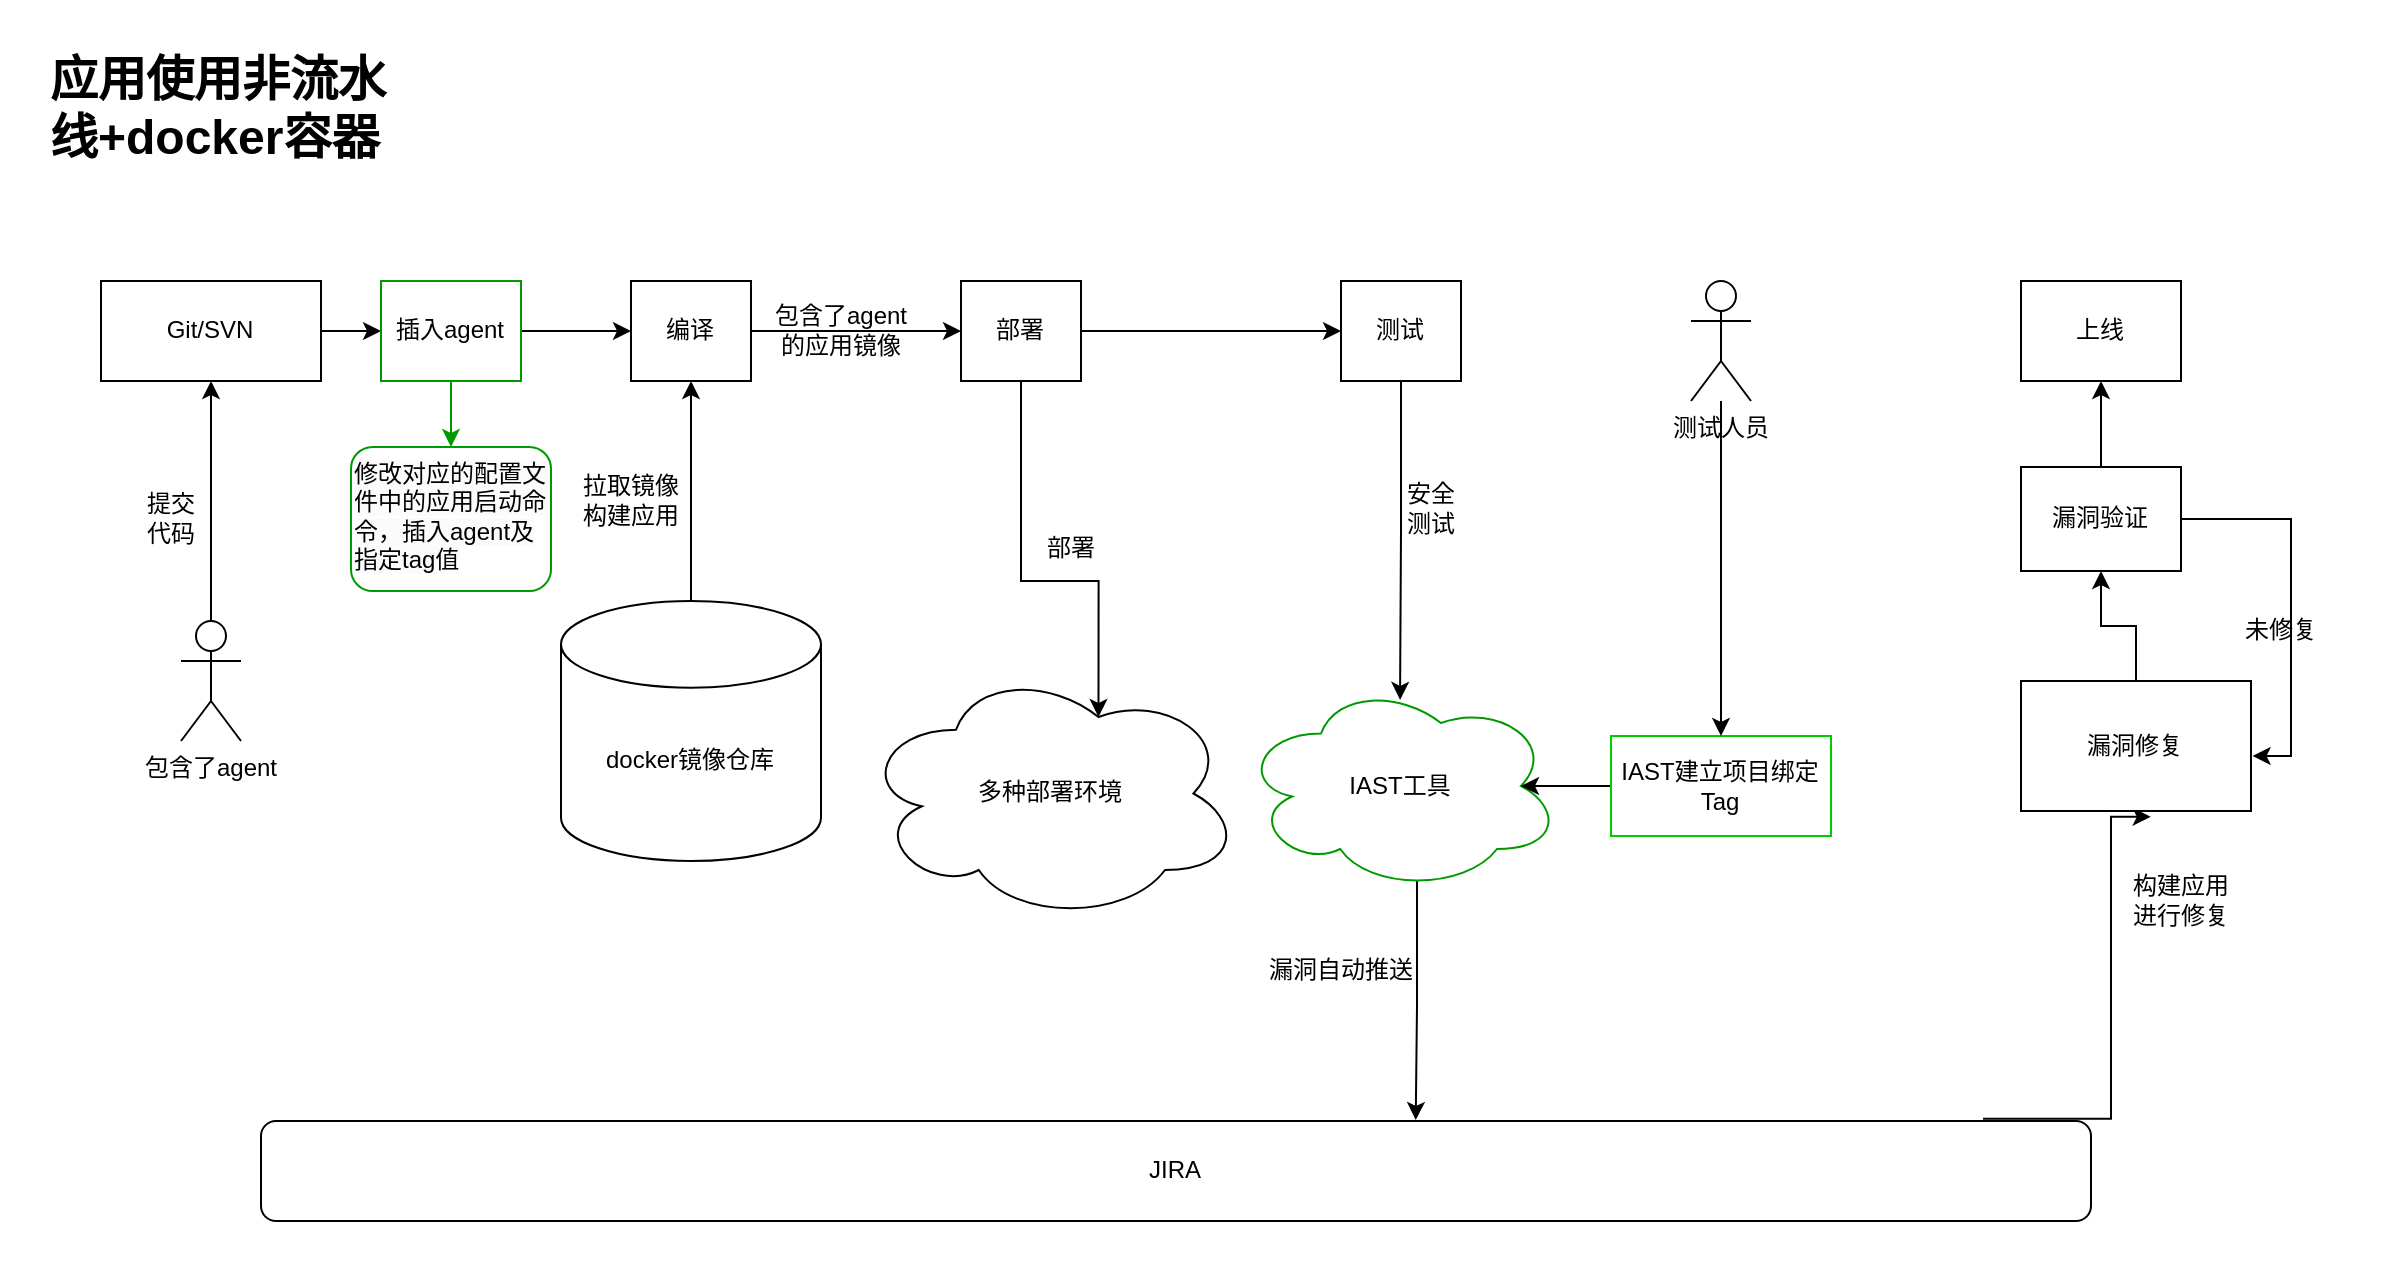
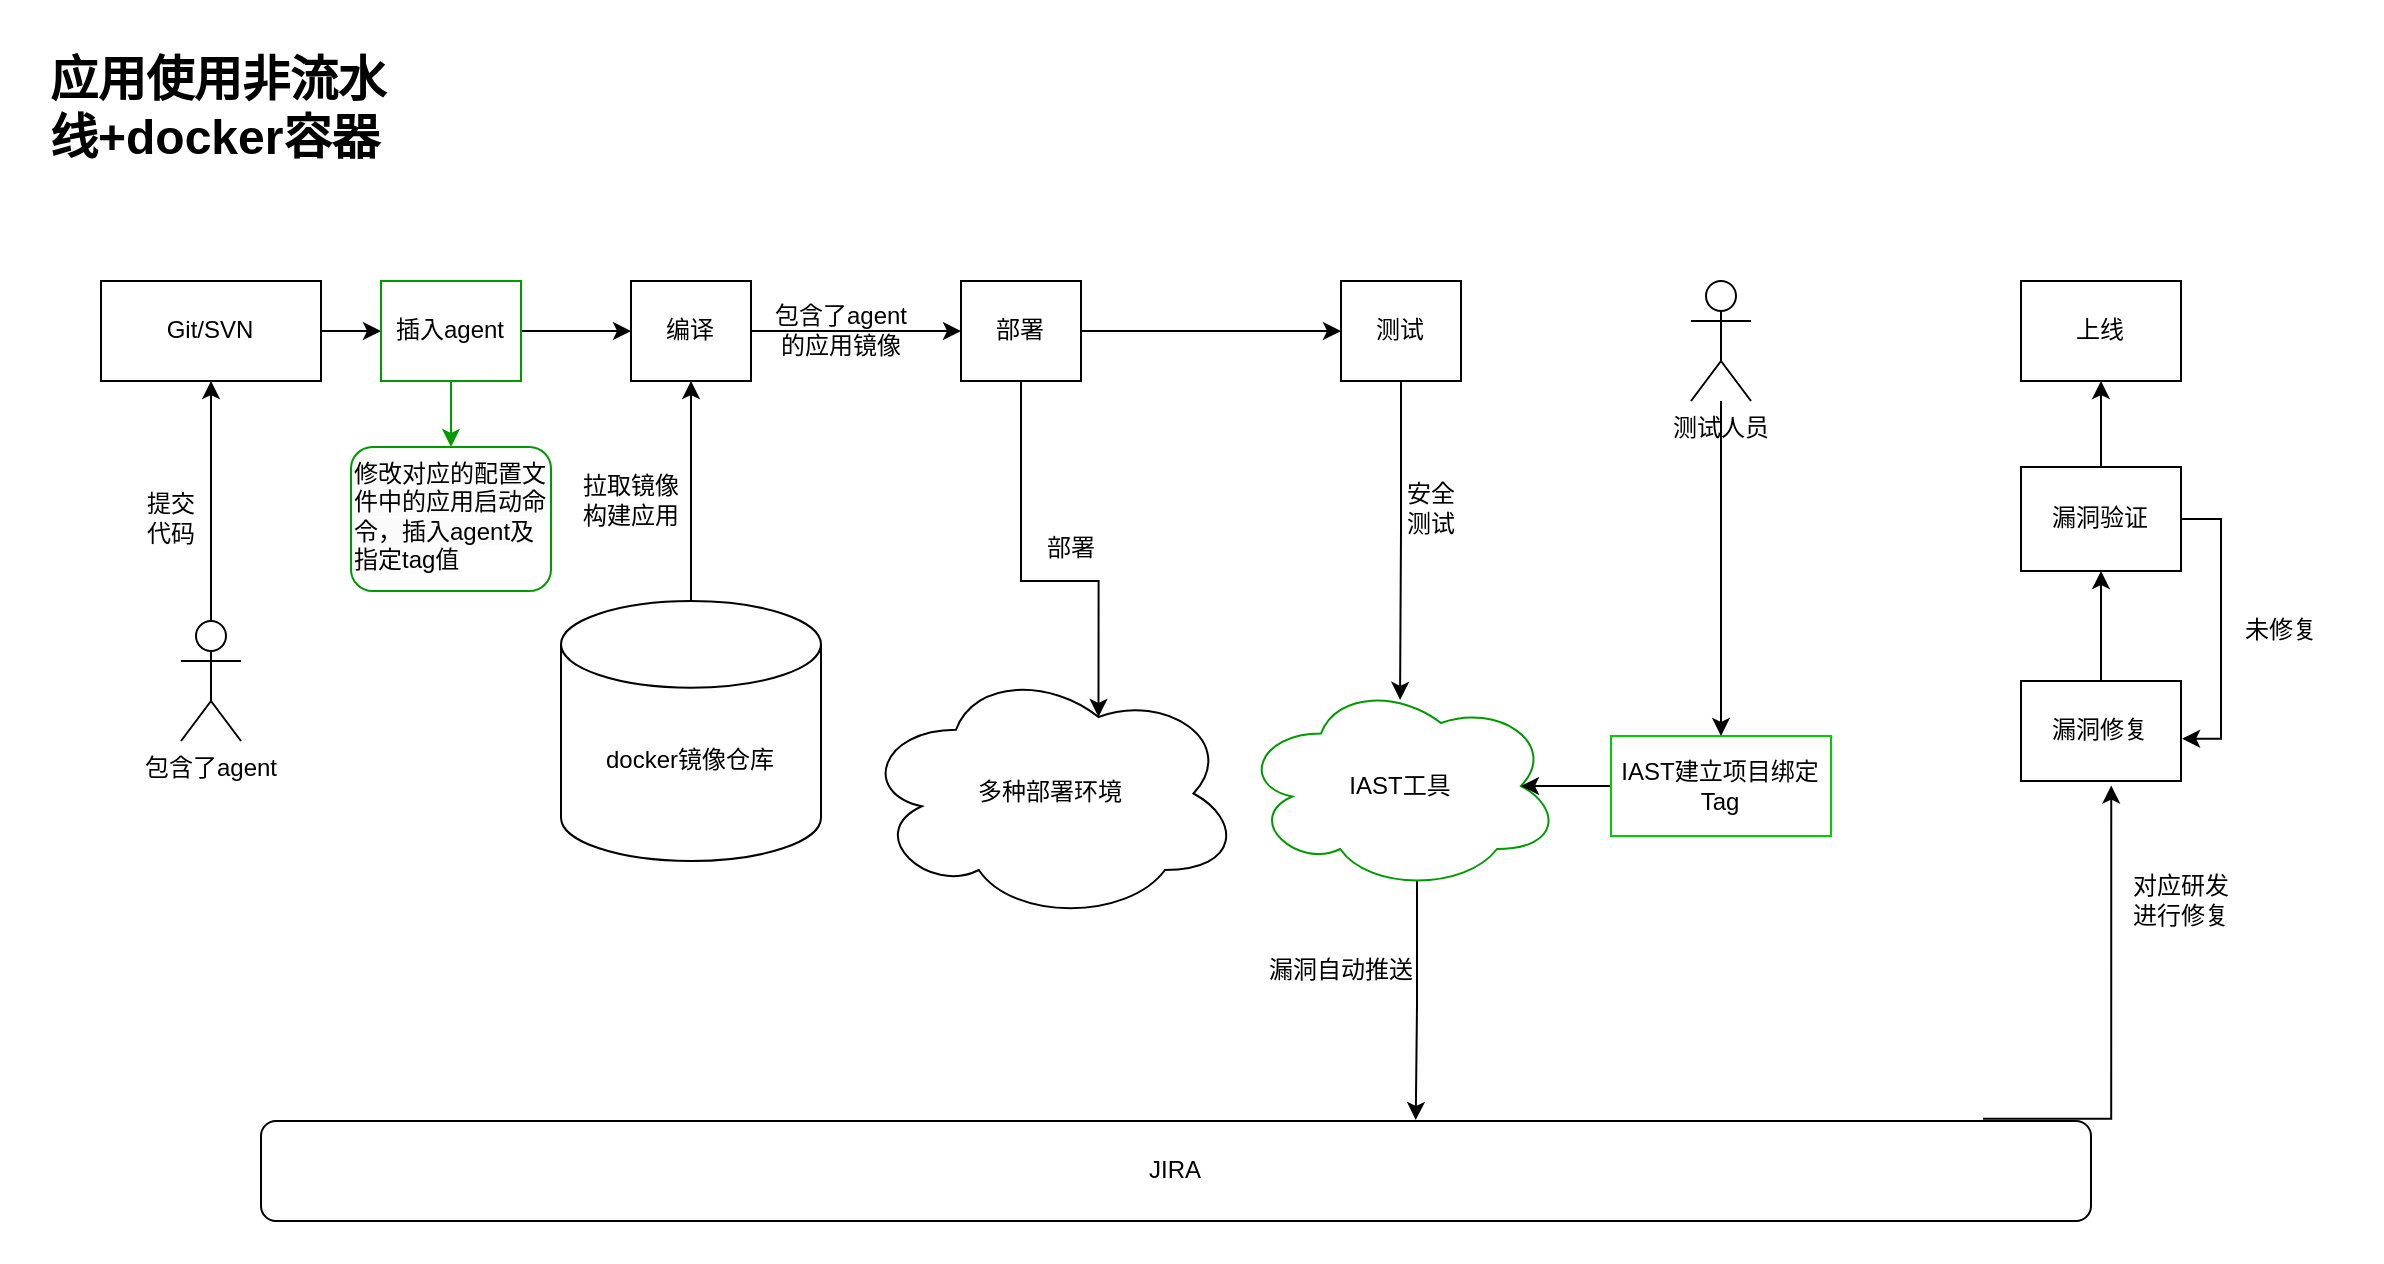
node "漏洞修复": size 230x130 -> 160x100
node "构建应用 进行修复": label "构建应用 进行修复" -> "对应研发 进行修复"
